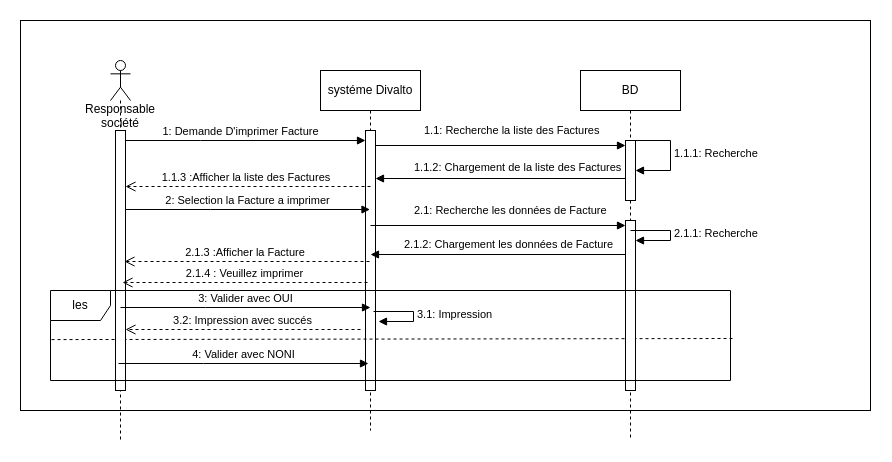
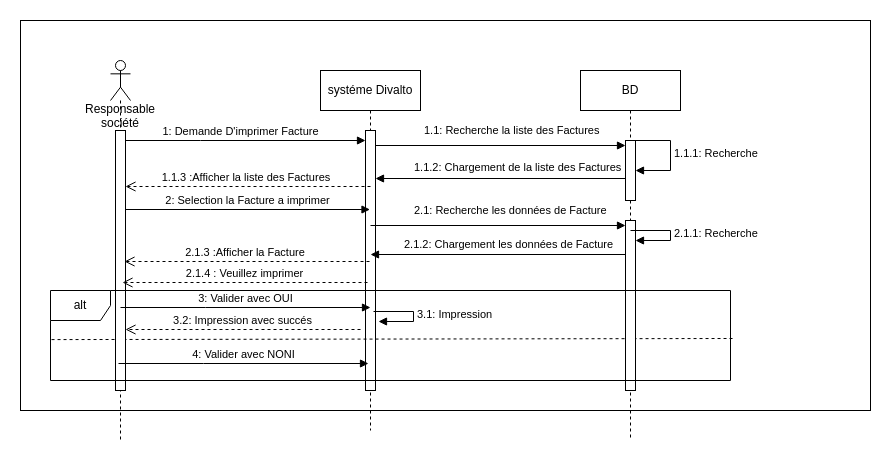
node "les": label "les" -> "alt"
